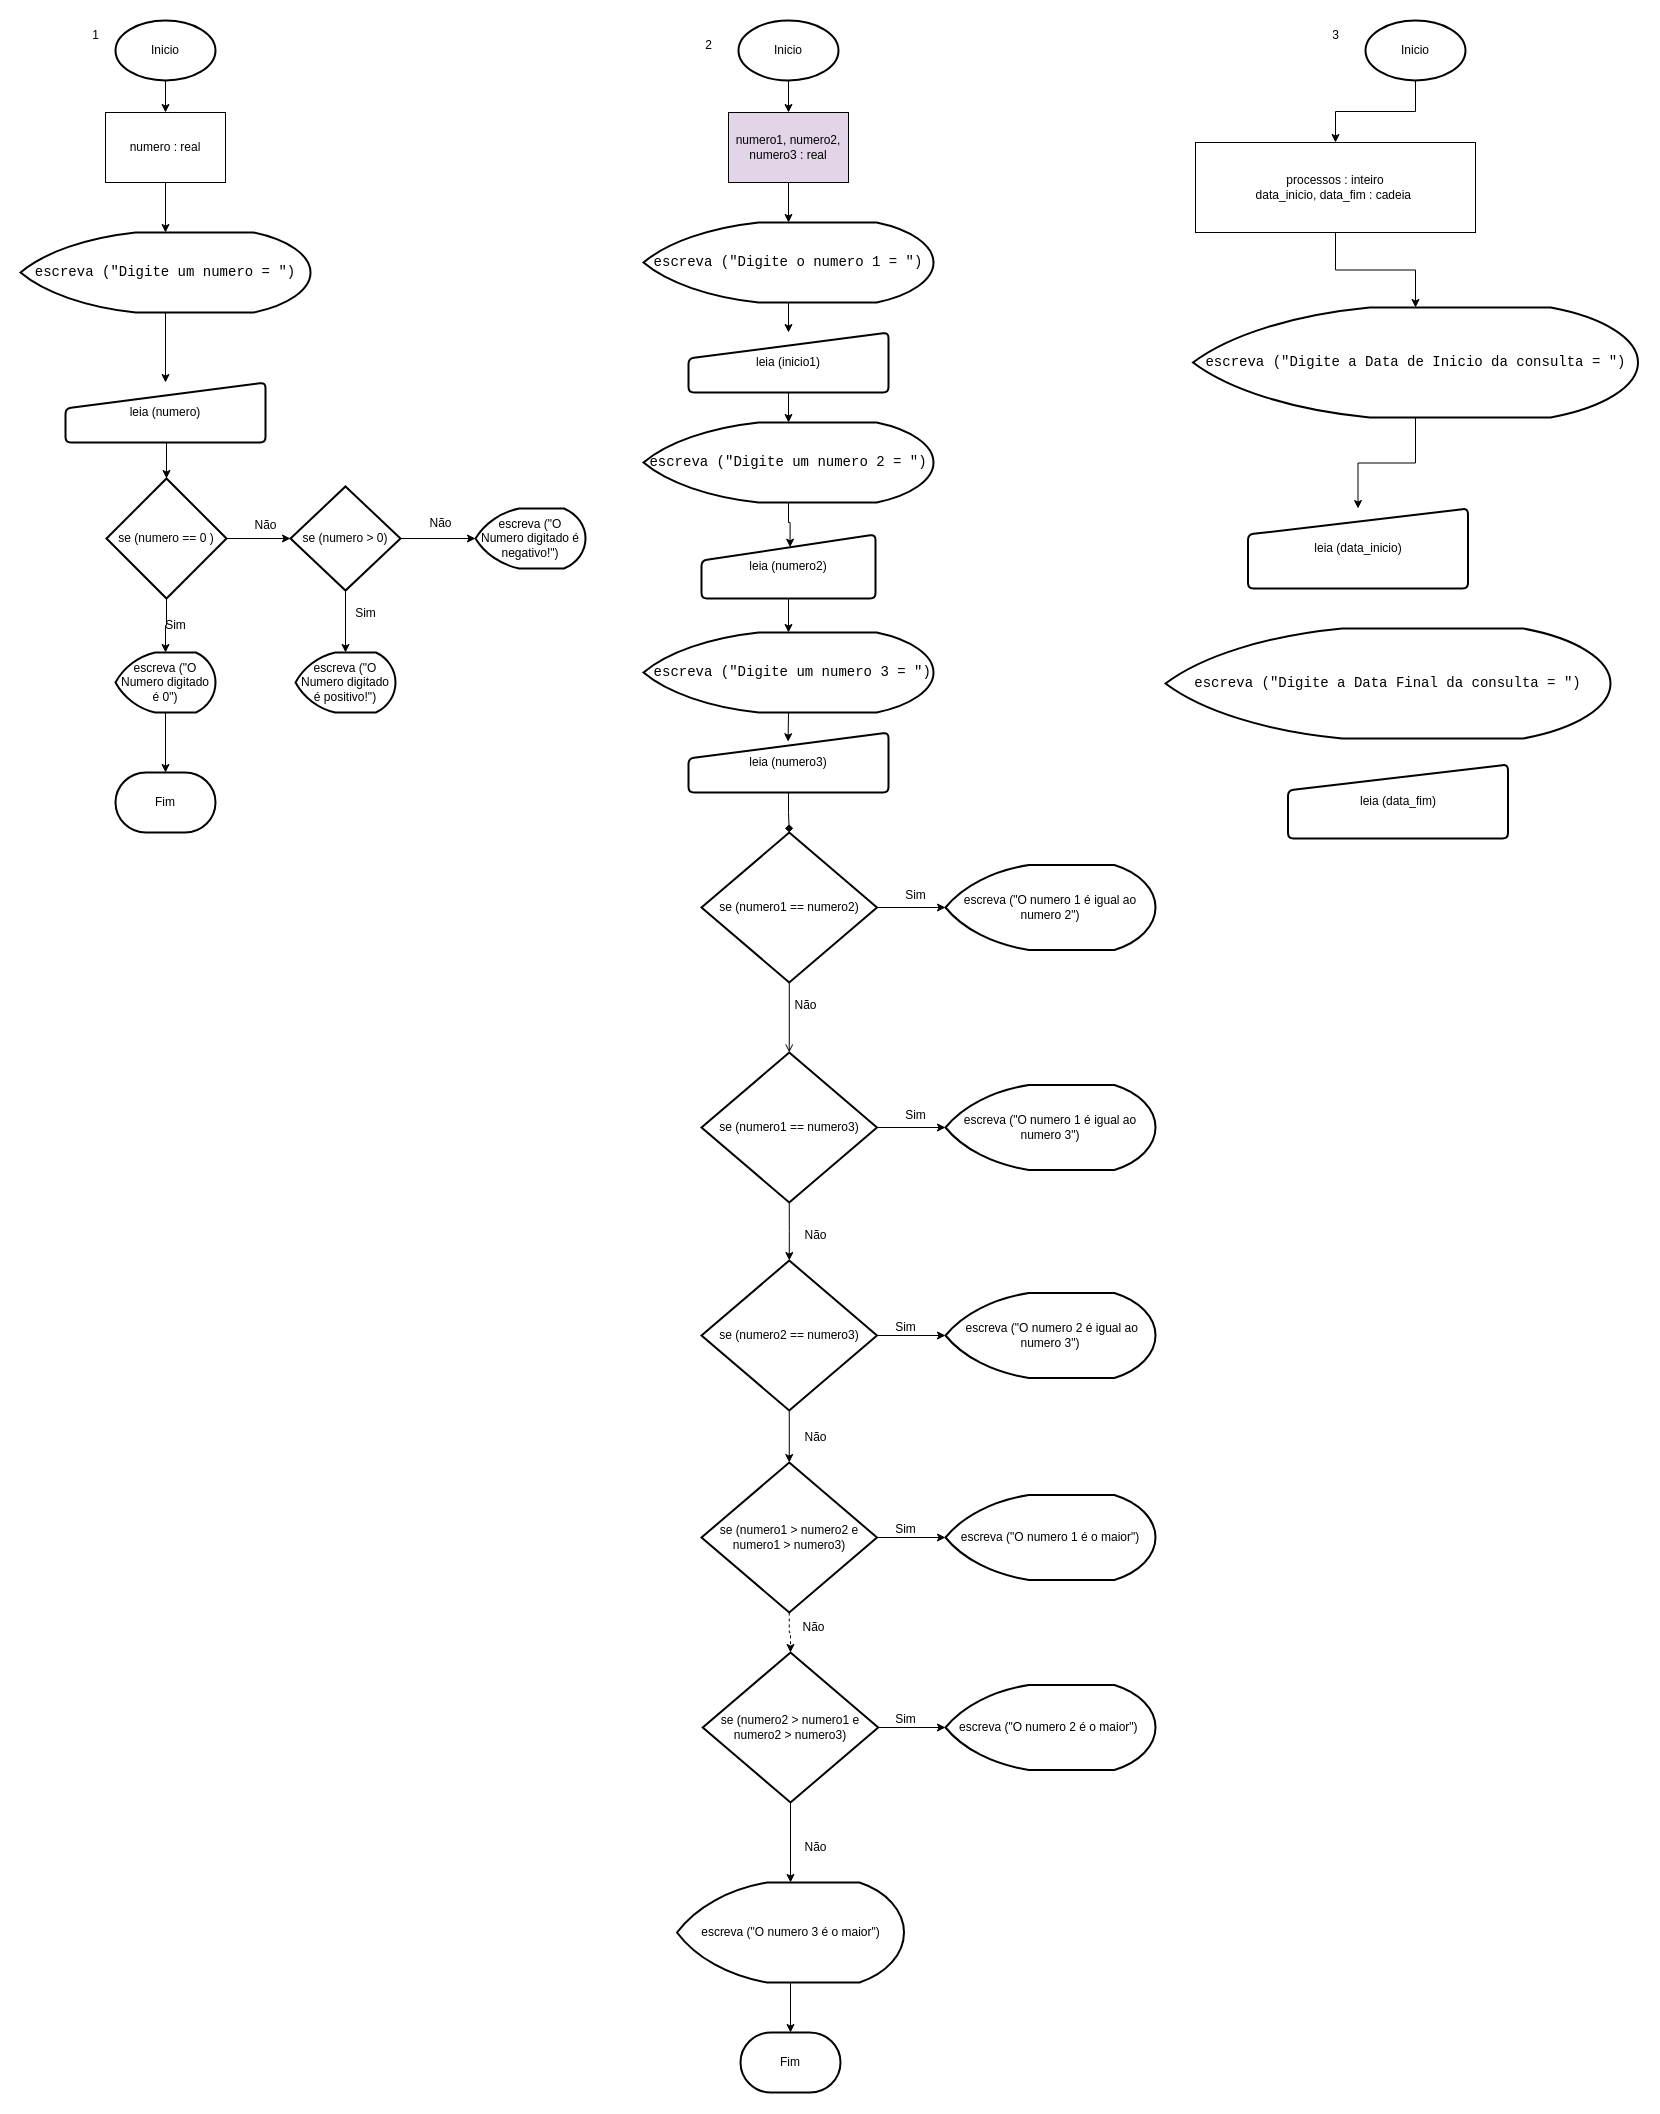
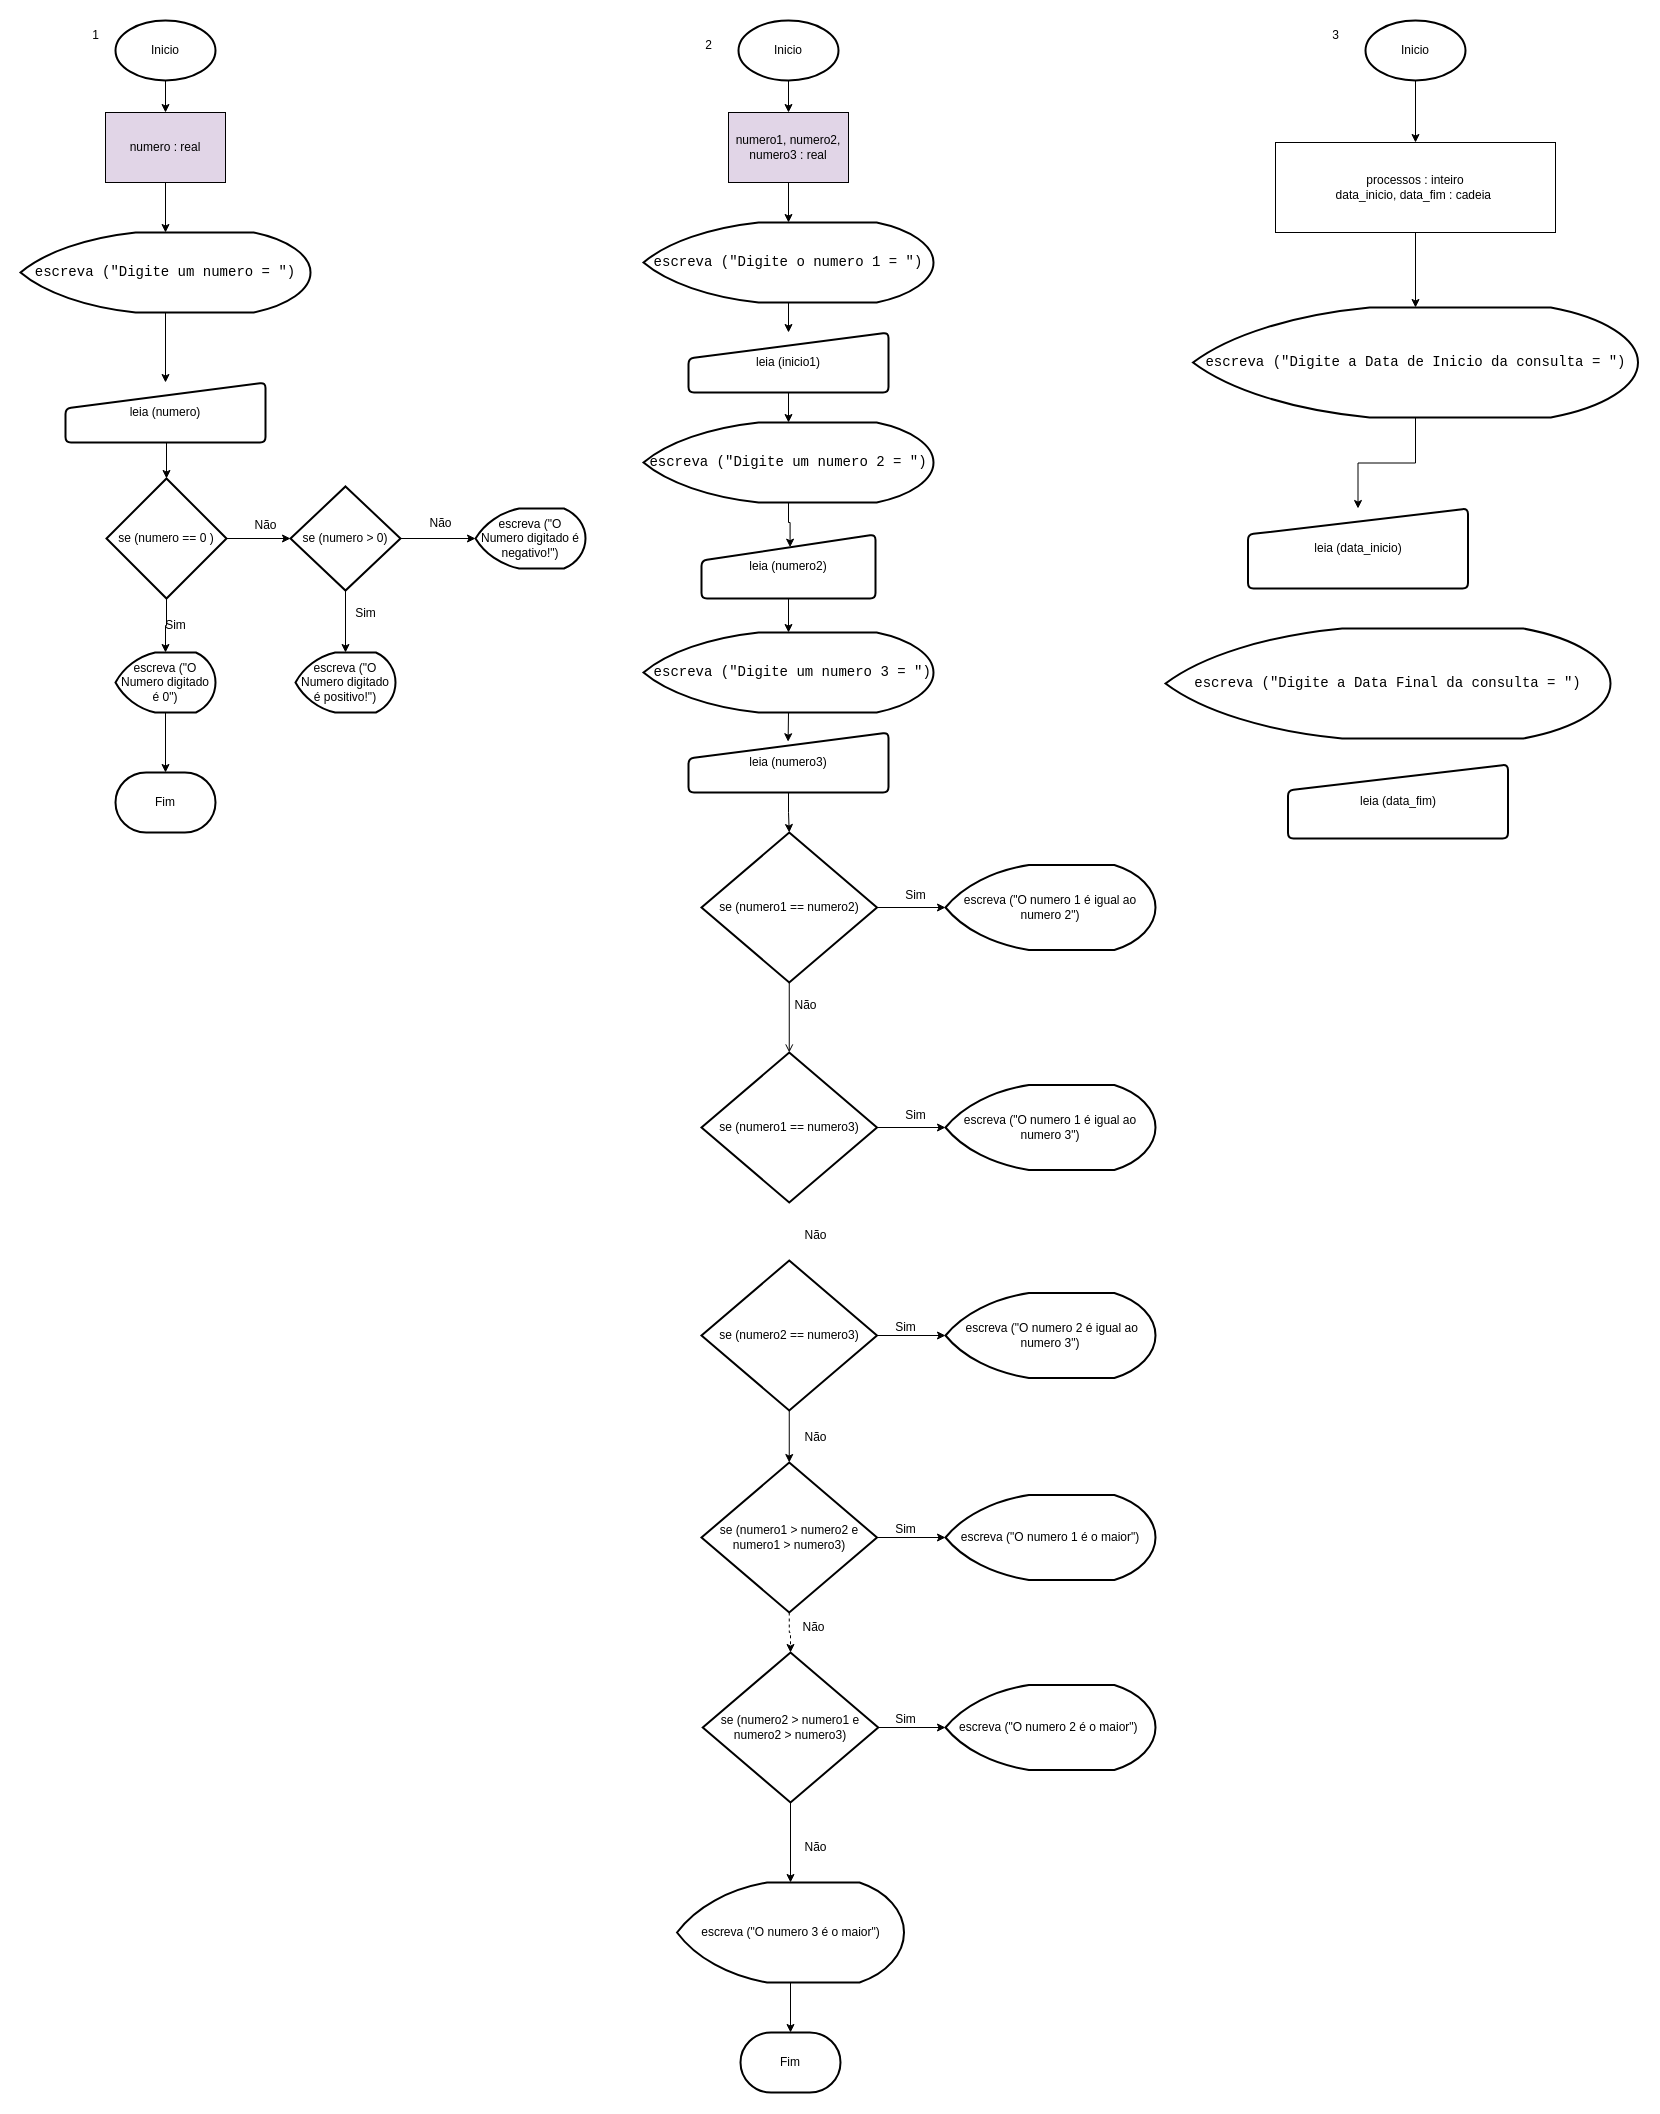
node "numero : real": fillcolor #ffffff -> #e1d5e7
node "processos : inteiro data_inicio, data_fim : cadeia": moved (1336, 188) -> (1416, 188)
edge "leia (numero3)" -> "se (numero1 == numero2)": arrowhead diamond -> classic
edge "se (numero1 == numero3)" -> "se (numero2 == numero3)": removed
